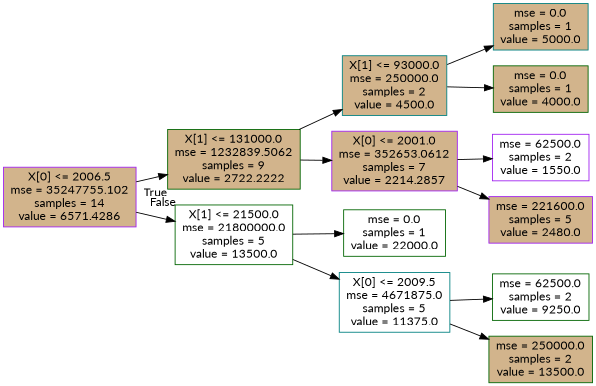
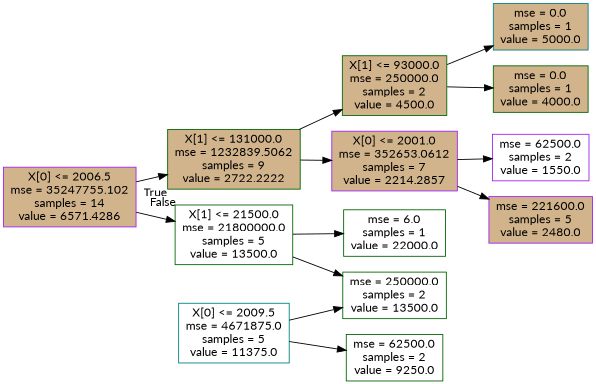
node "X[1] <= 93000.0 mse = 250000.0 samples = 2 value = 4500.0": color teal -> darkgreen
node "mse = 0.0 samples = 1 value = 22000.0": label "mse = 0.0 samples = 1 value = 22000.0" -> "mse = 6.0 samples = 1 value = 22000.0"
edge "X[1] <= 21500.0 mse = 21800000.0 samples = 5 value = 13500.0" -> "X[0] <= 2009.5 mse = 4671875.0 samples = 5 value = 11375.0": now "X[1] <= 21500.0 mse = 21800000.0 samples = 5 value = 13500.0" -> "mse = 250000.0 samples = 2 value = 13500.0"
node "mse = 250000.0 samples = 2 value = 13500.0": fillcolor tan -> white
